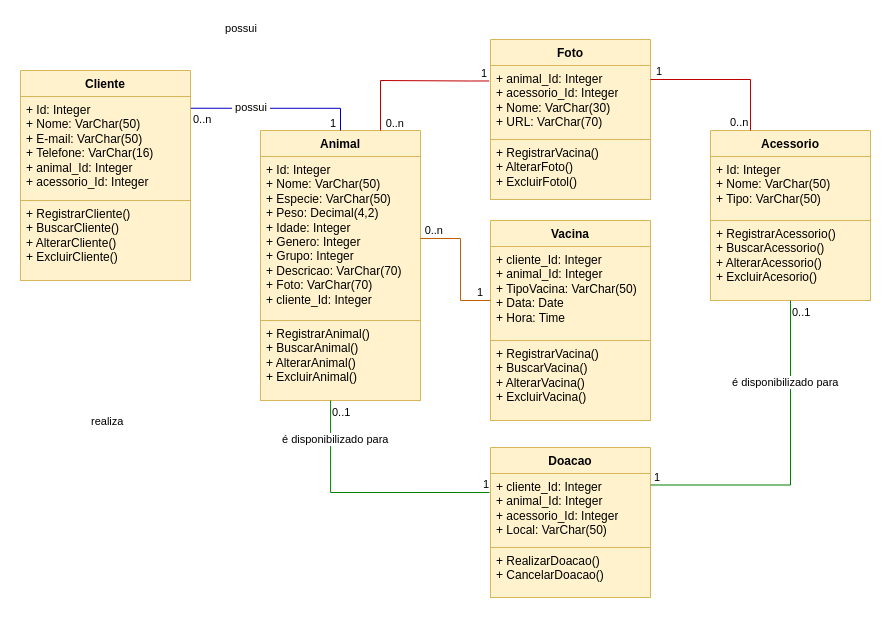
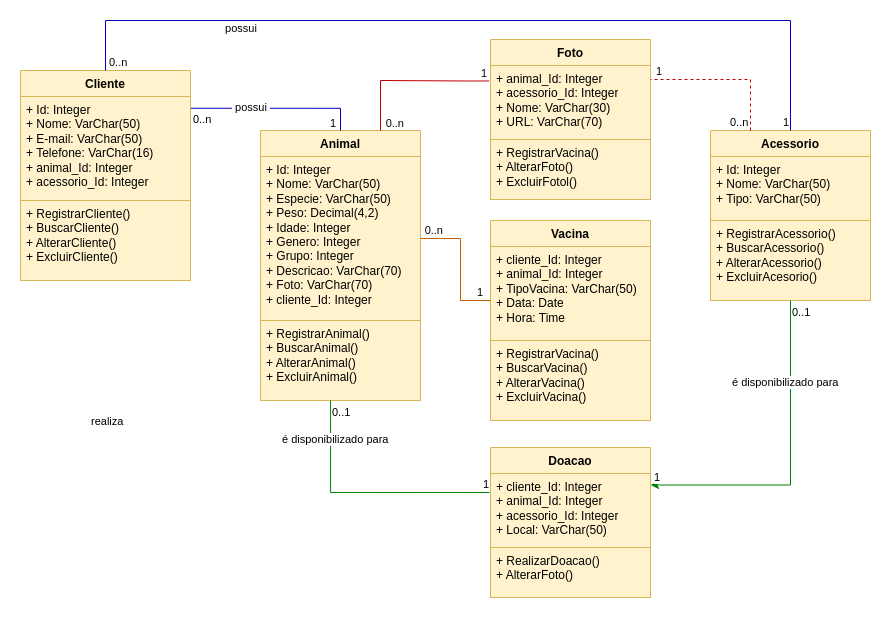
edge "Cliente" -- "Acessorio": added, labels "0..n", "1"
edge "Foto" -- "Acessorio": style solid -> dashed
edge "Acessorio" -- "Doacao": arrowhead none -> classic
node "+ RealizarDoacao() + CancelarDoacao()": label "+ RealizarDoacao() + CancelarDoacao()" -> "+ RealizarDoacao() + AlterarFoto()"
